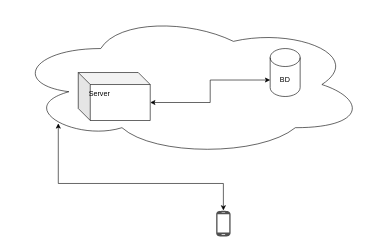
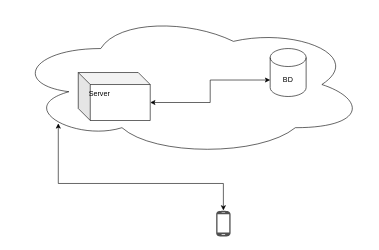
node "BD": size 30x48 -> 36x48
